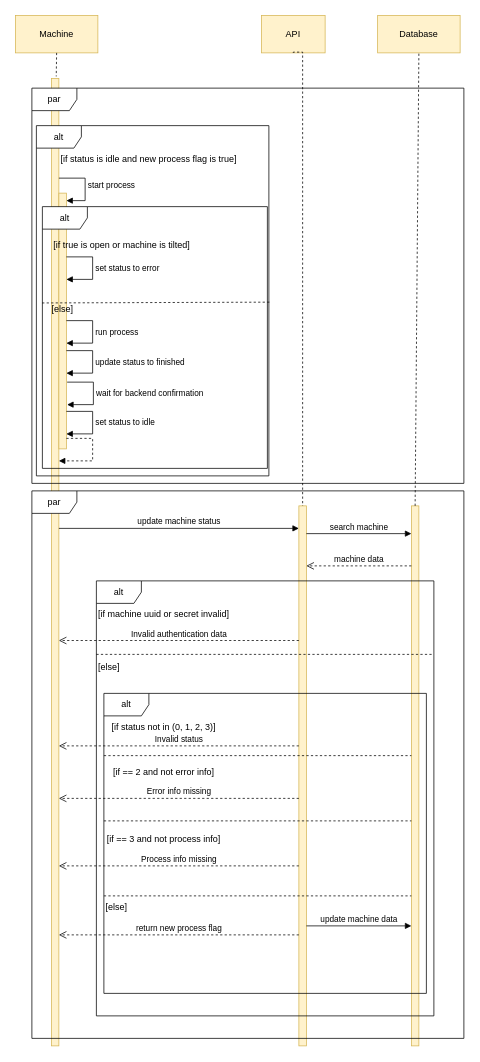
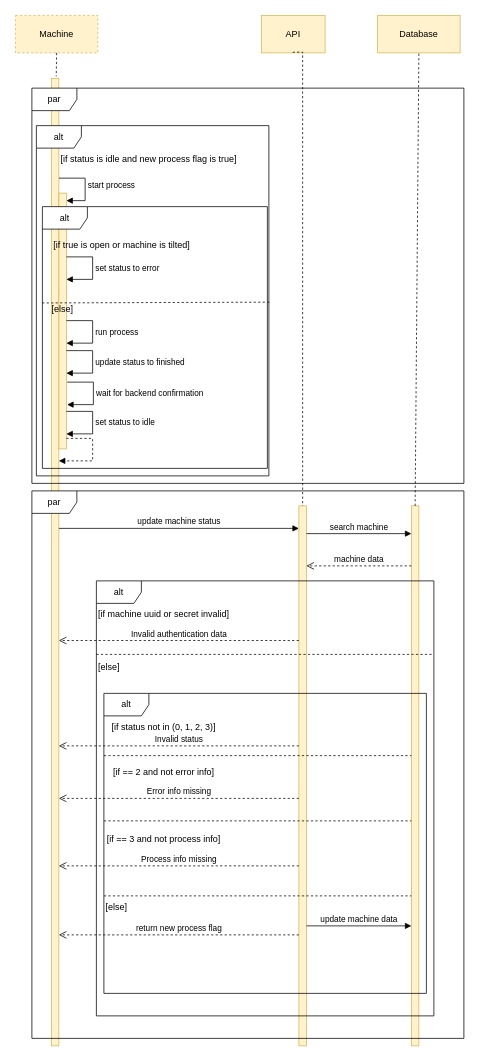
node "Machine": style solid -> dashed
